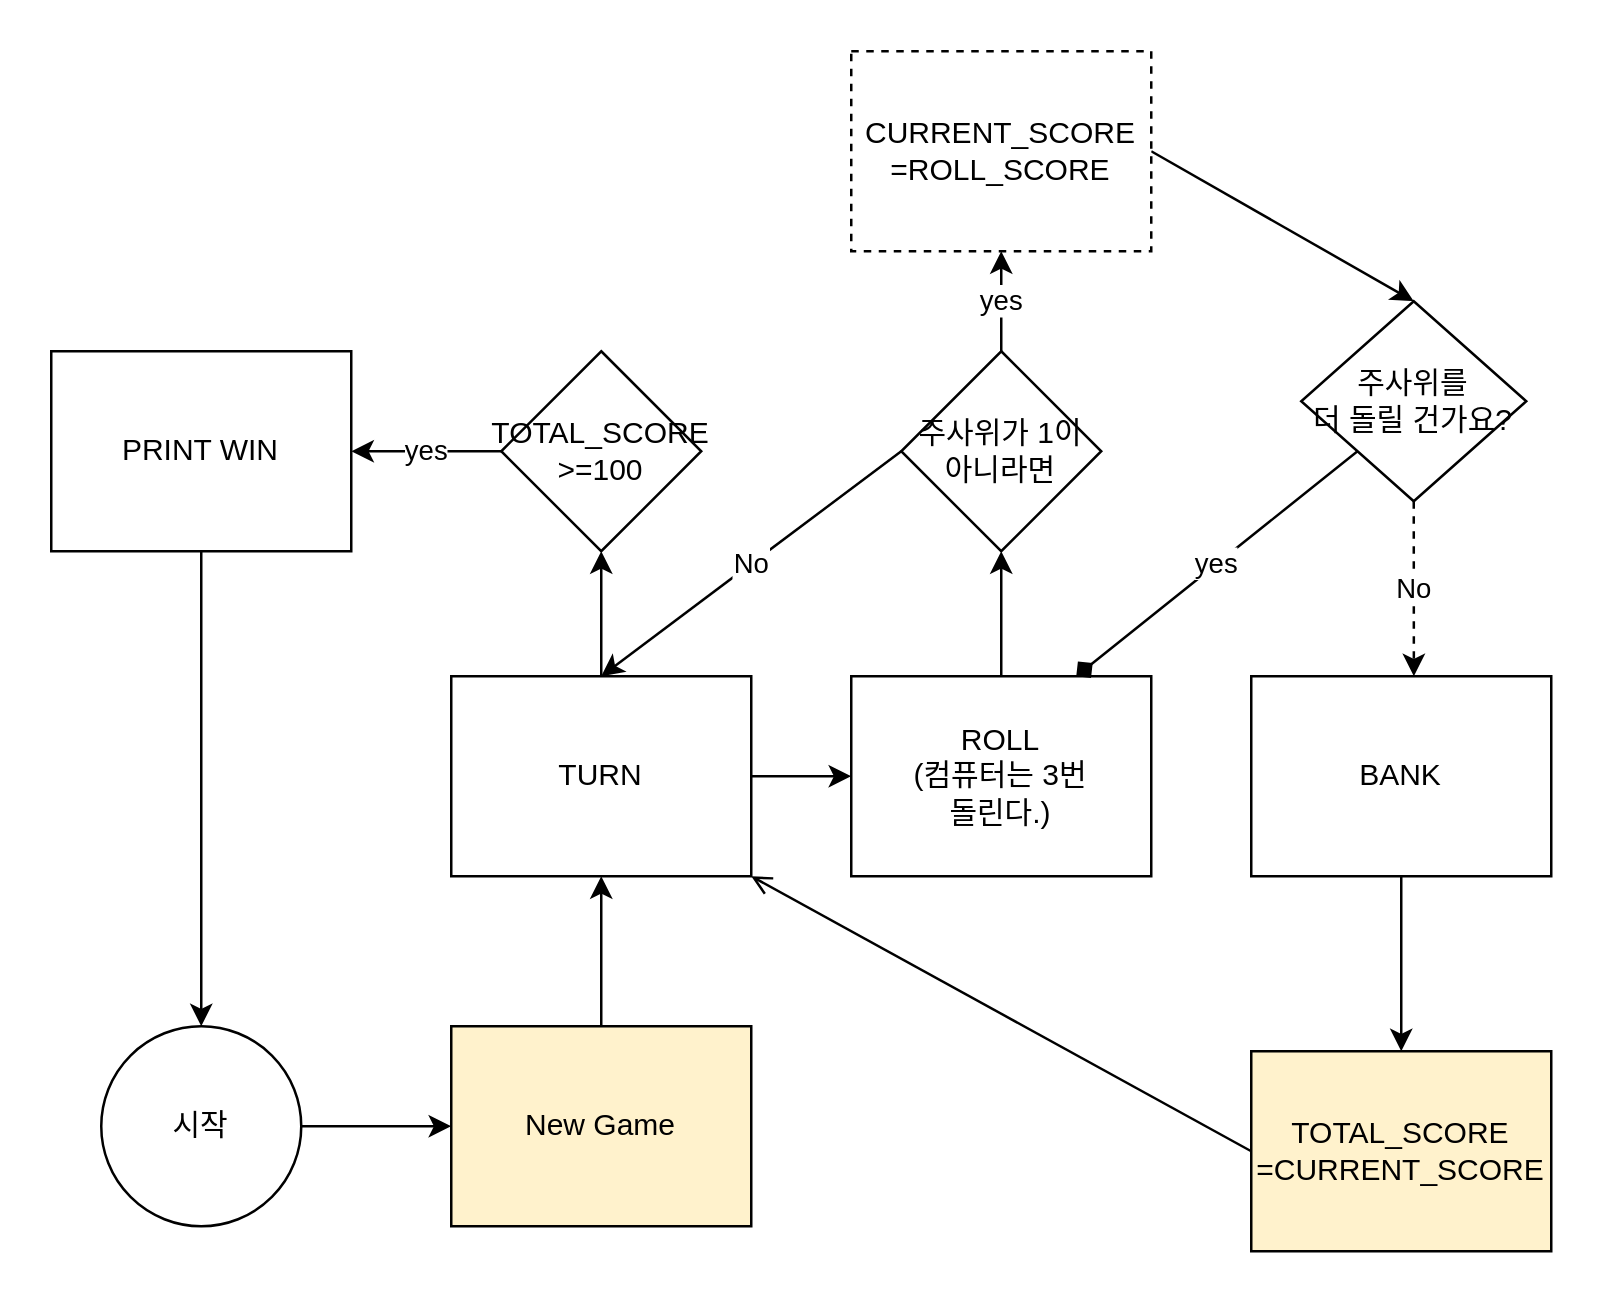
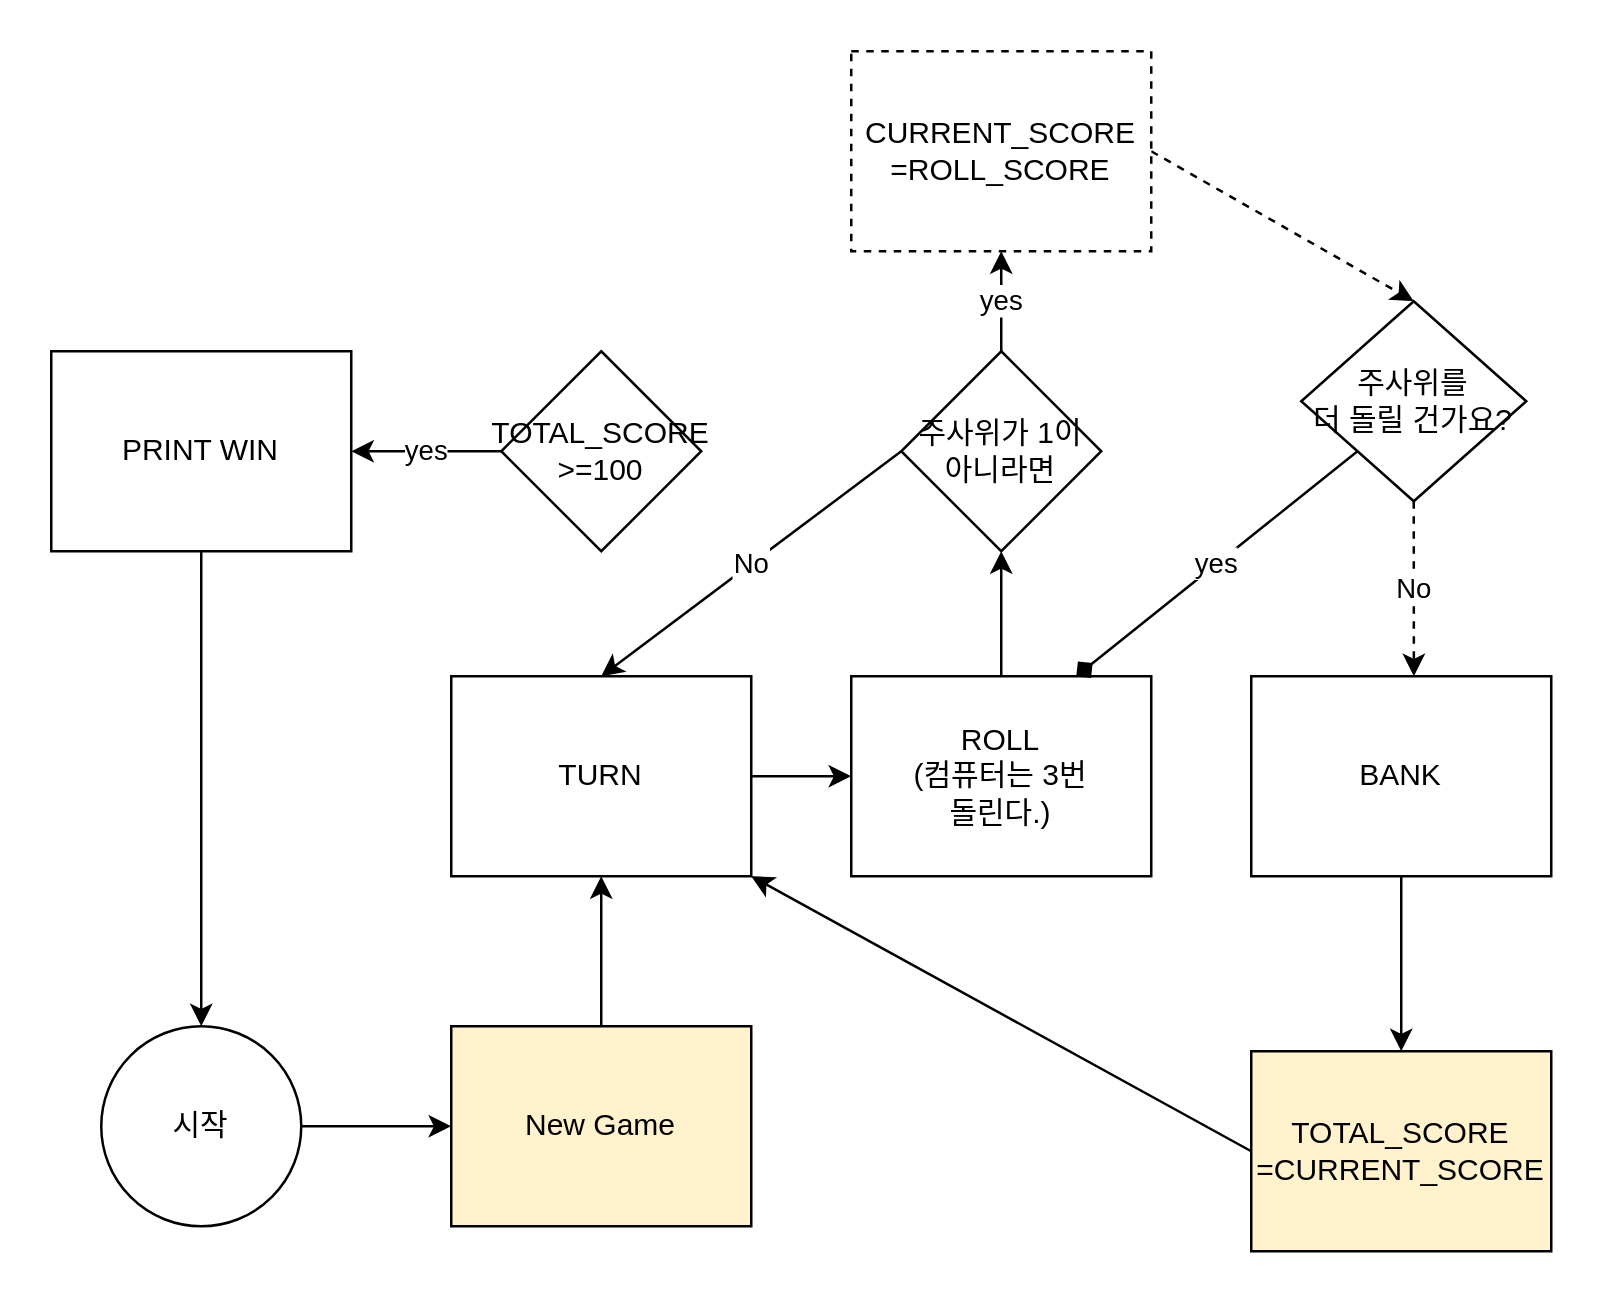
edge "CURRENT_SCORE =ROLL_SCORE" -> "주사위를 더 돌릴 건가요?": style solid -> dashed
edge "TURN" -> "TOTAL_SCORE >=100": removed
edge "TOTAL_SCORE =CURRENT_SCORE" -> "TURN": arrowhead open -> classic
